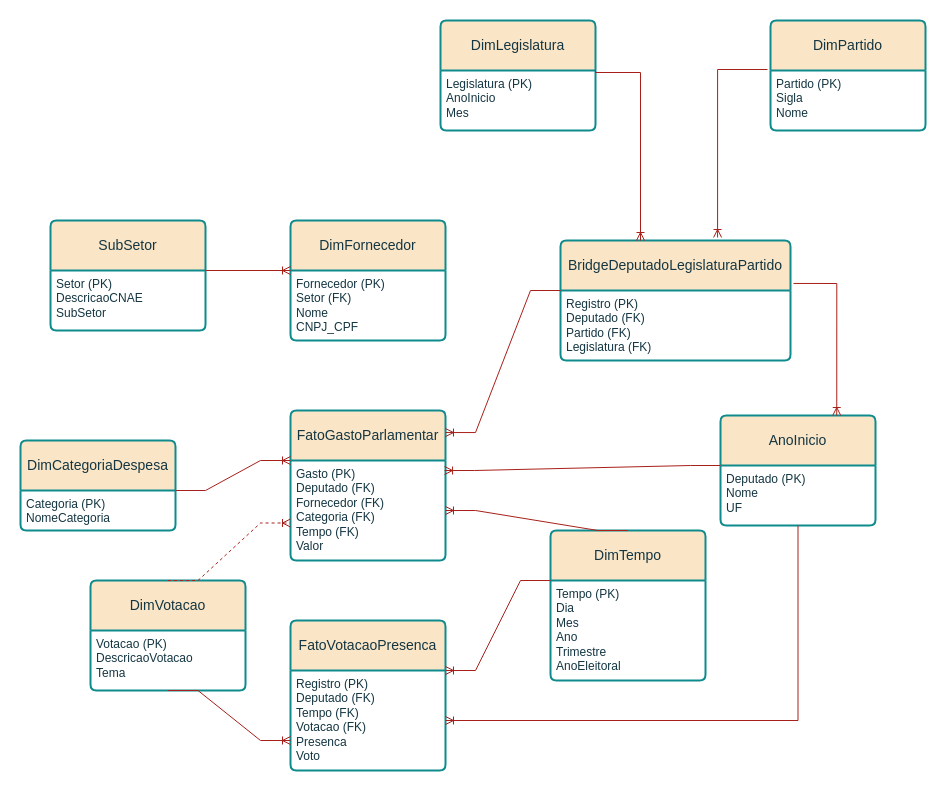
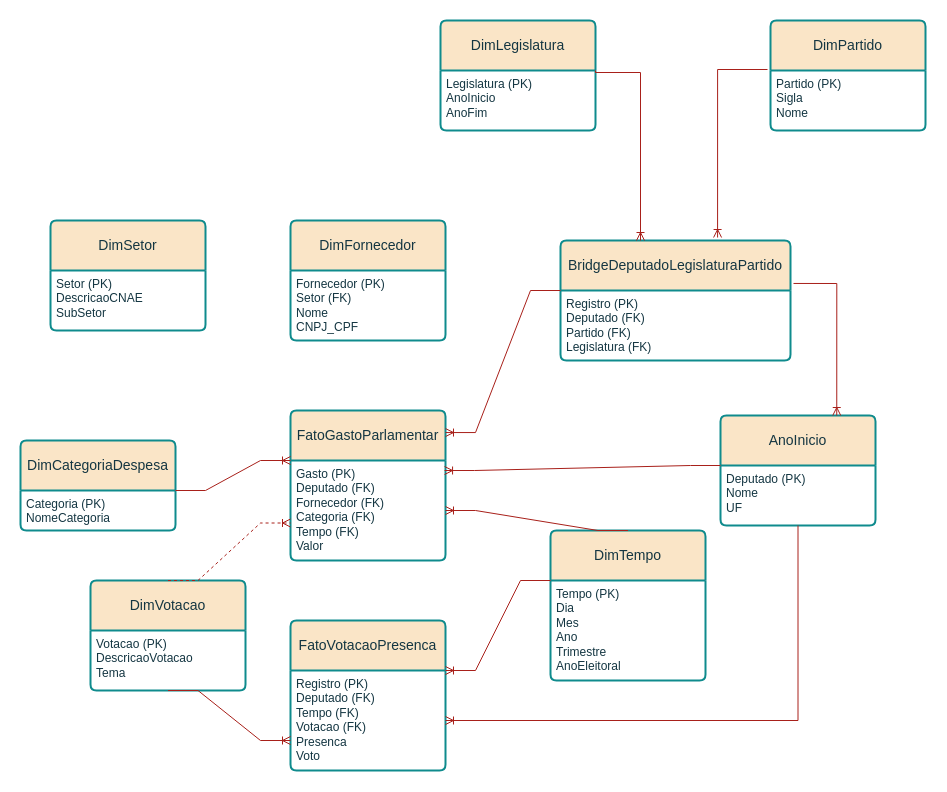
node "Legislatura (PK) AnoInicio Mes": label "Legislatura (PK) AnoInicio Mes" -> "Legislatura (PK) AnoInicio AnoFim"
node "SubSetor": label "SubSetor" -> "DimSetor"
edge "Setor (PK) DescricaoCNAE SubSetor" -> "Fornecedor (PK) Setor (FK) Nome CNPJ_CPF": removed
